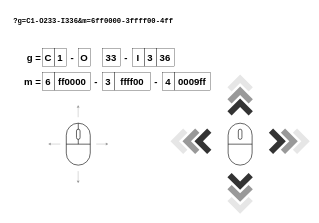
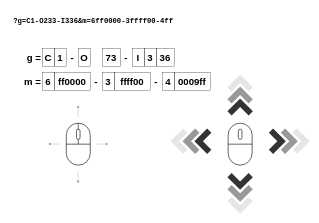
node "33": label "33" -> "73"
